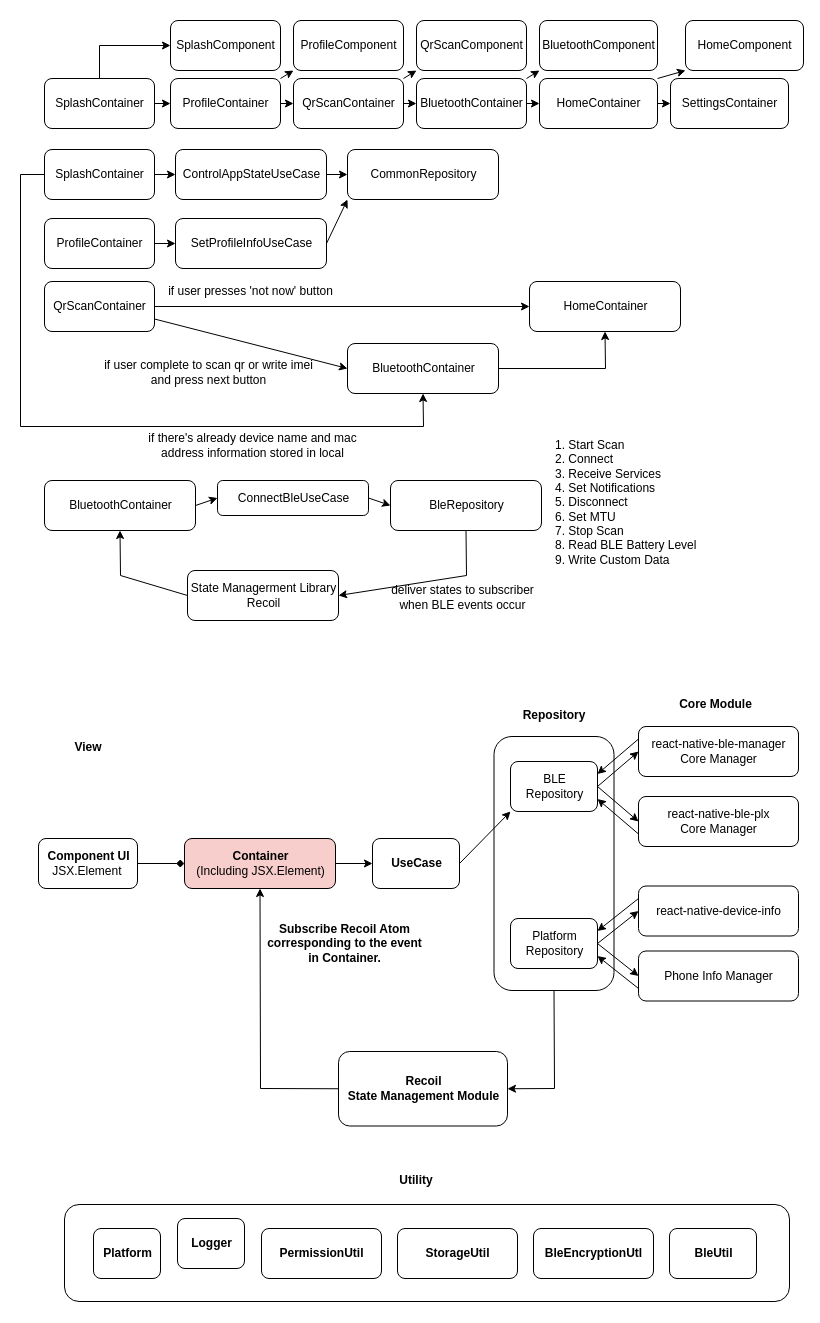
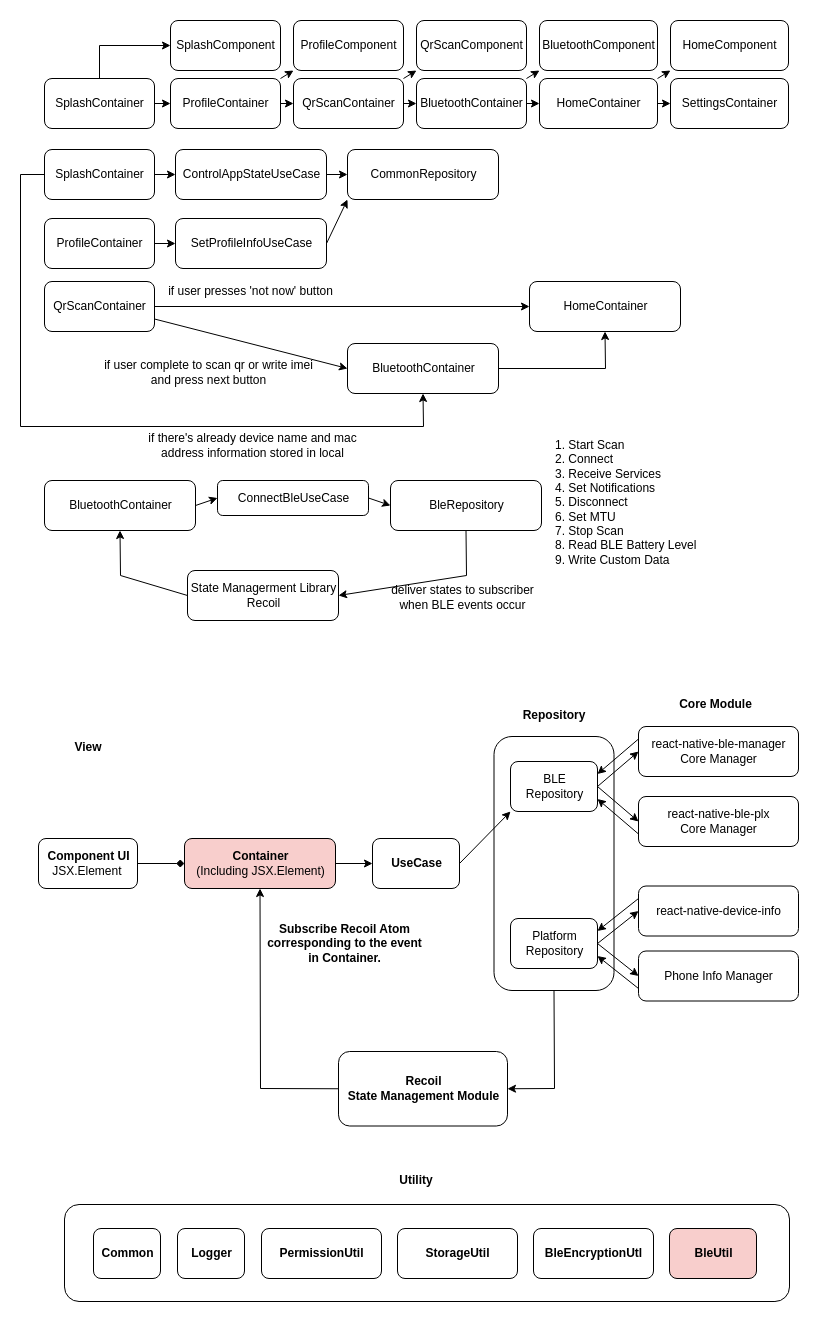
node "HomeComponent": moved (745, 46) -> (730, 46)
node "Logger": moved (211, 1244) -> (211, 1254)
node "Platform": label "Platform" -> "Common"
node "BleUtil": fillcolor #ffffff -> #f8cecc
